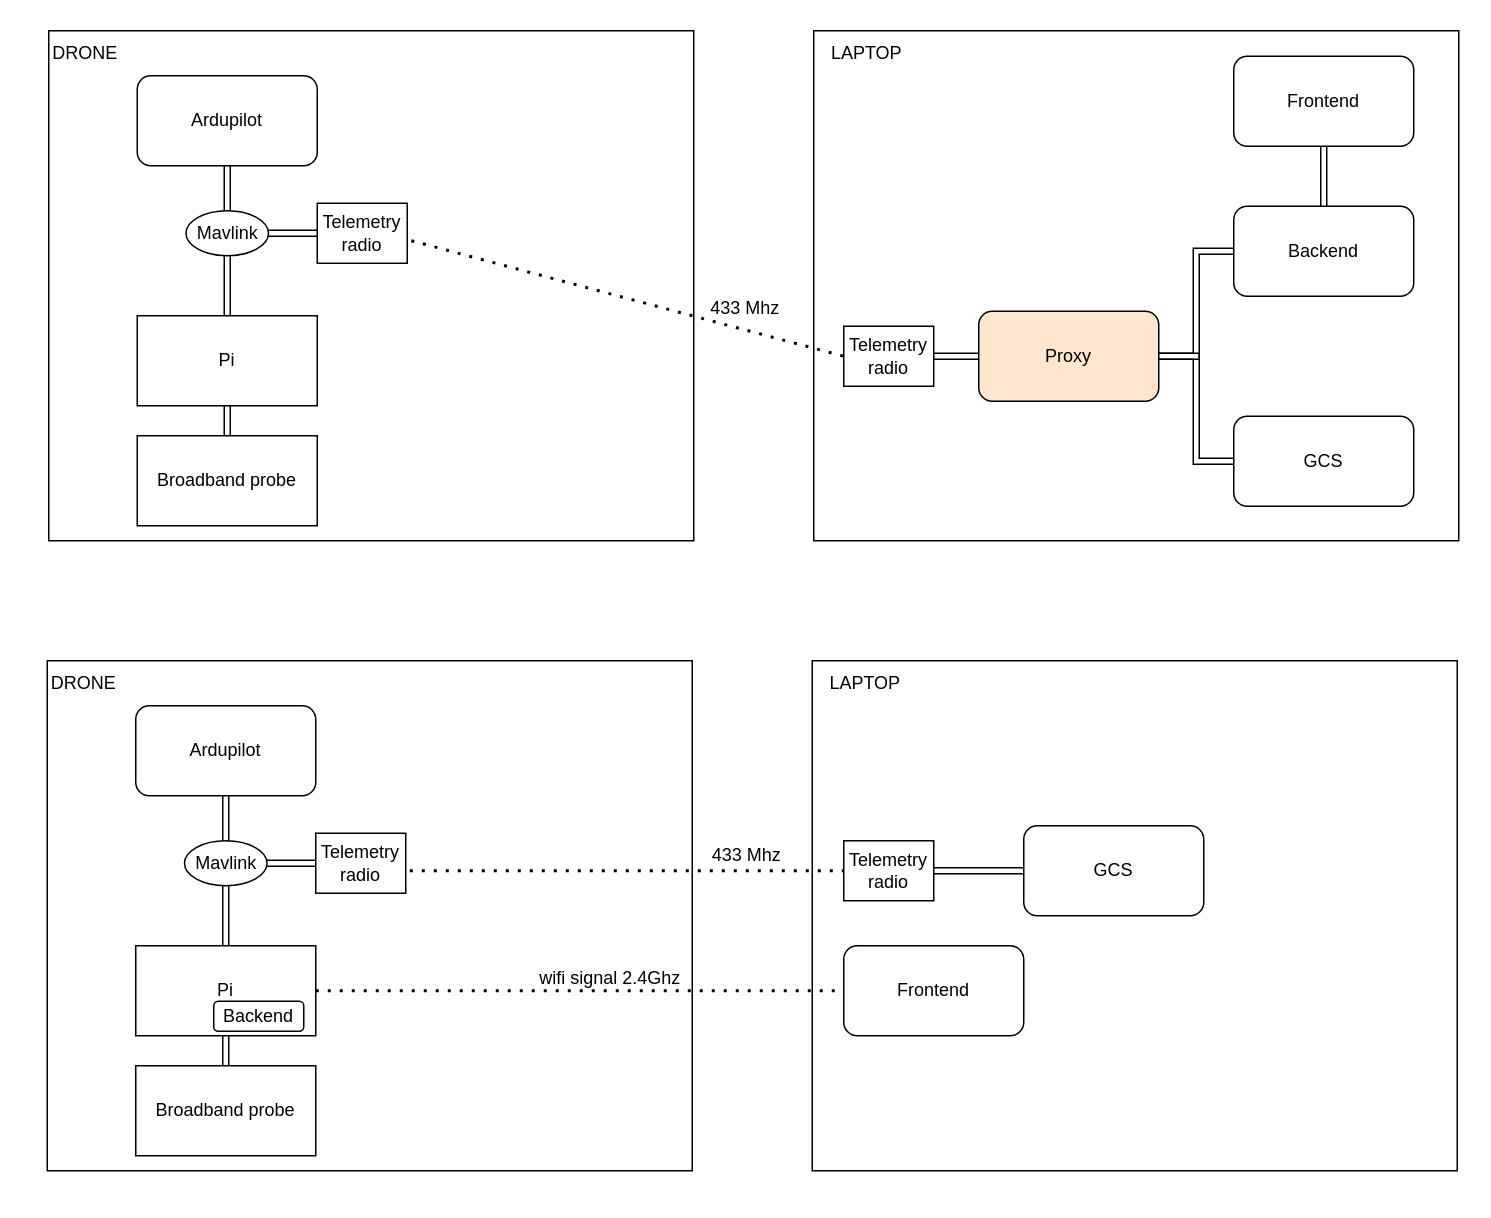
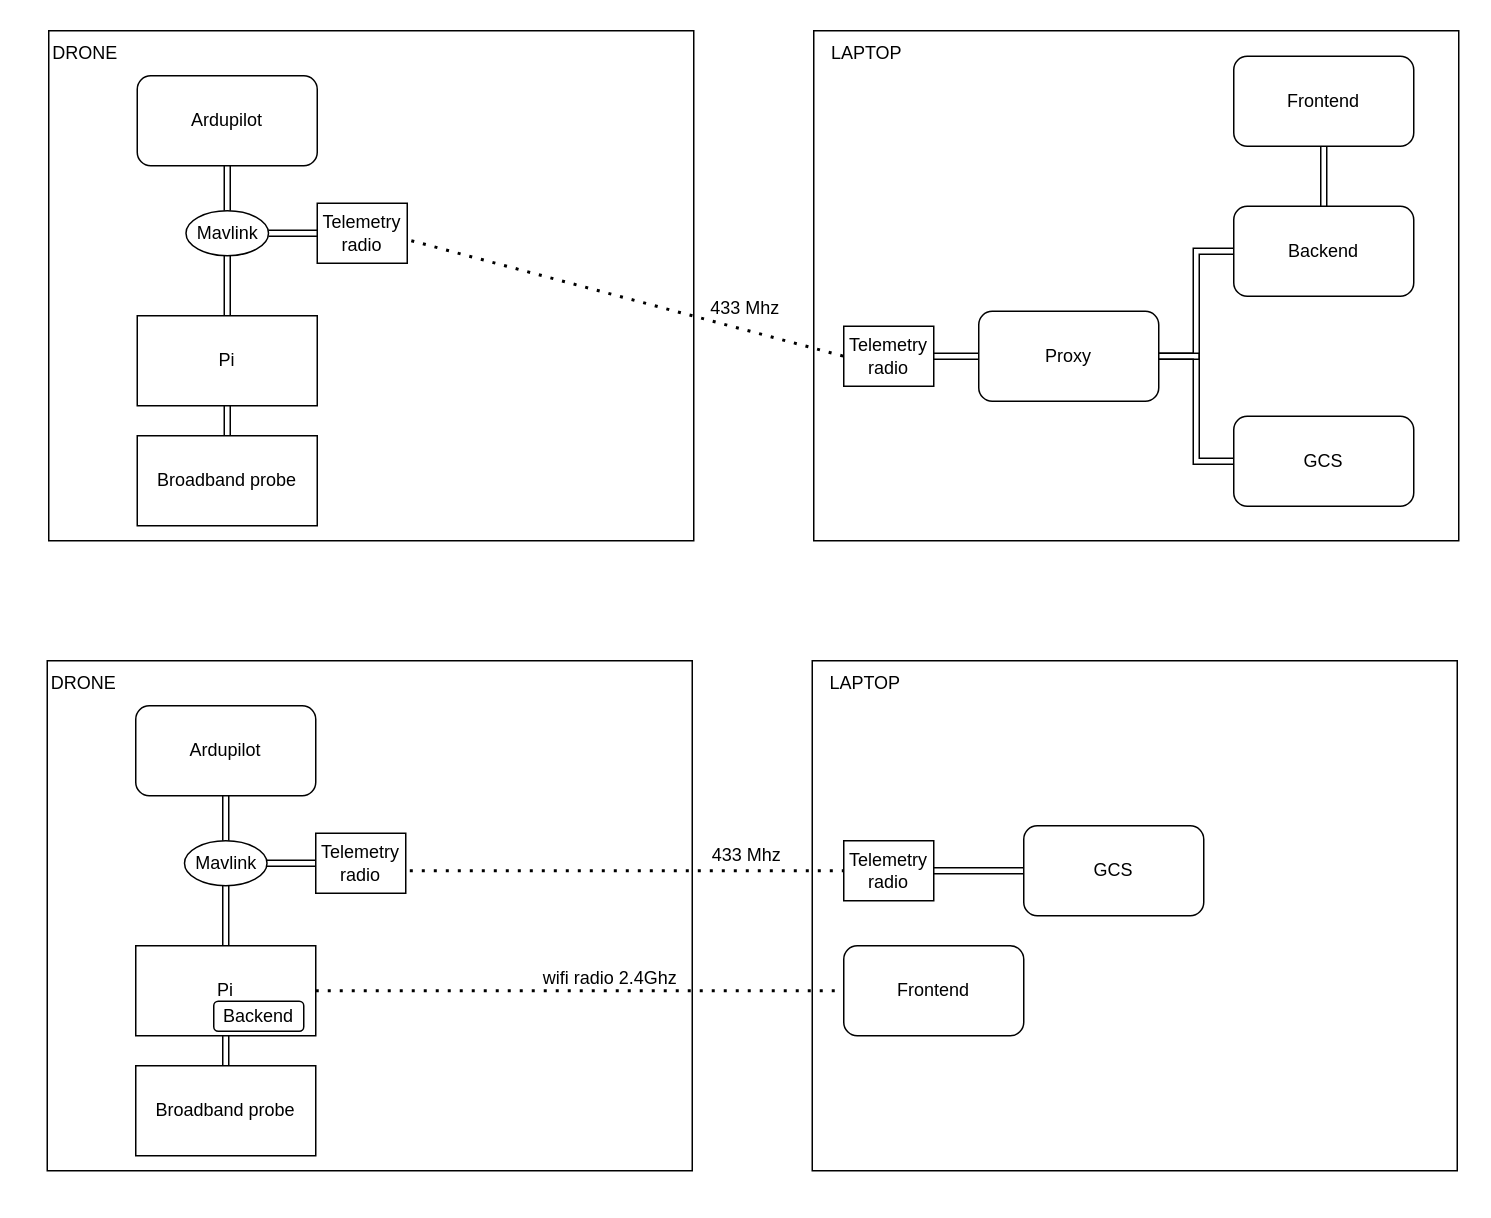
node "Proxy": fillcolor #ffe6cc -> #ffffff
node "wifi signal 2.4Ghz": label "wifi signal 2.4Ghz" -> "wifi radio 2.4Ghz"
